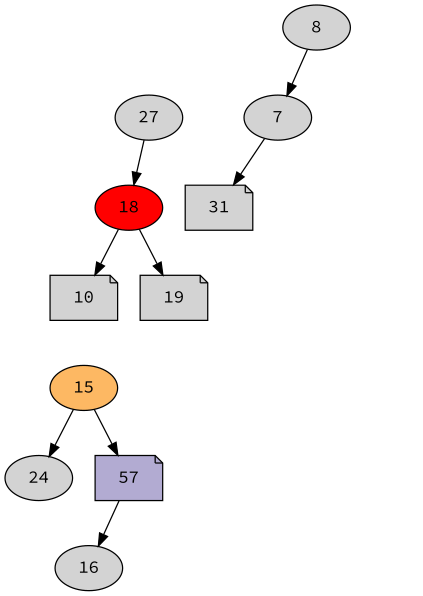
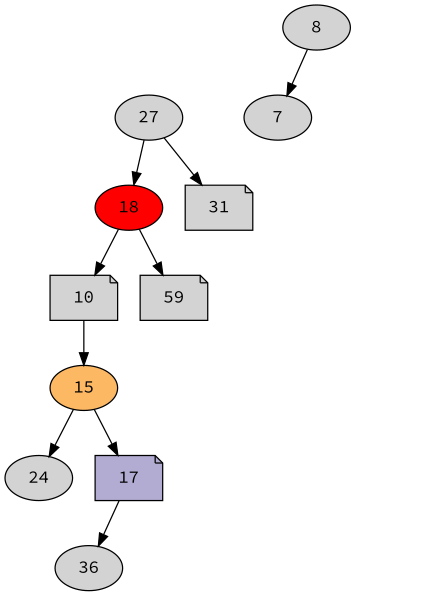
edge "7" -> "31": now "27" -> "31"
node "19": label "19" -> "59"
edge "10" -> "15": added
node "57": label "57" -> "17"
node "16": label "16" -> "36"
